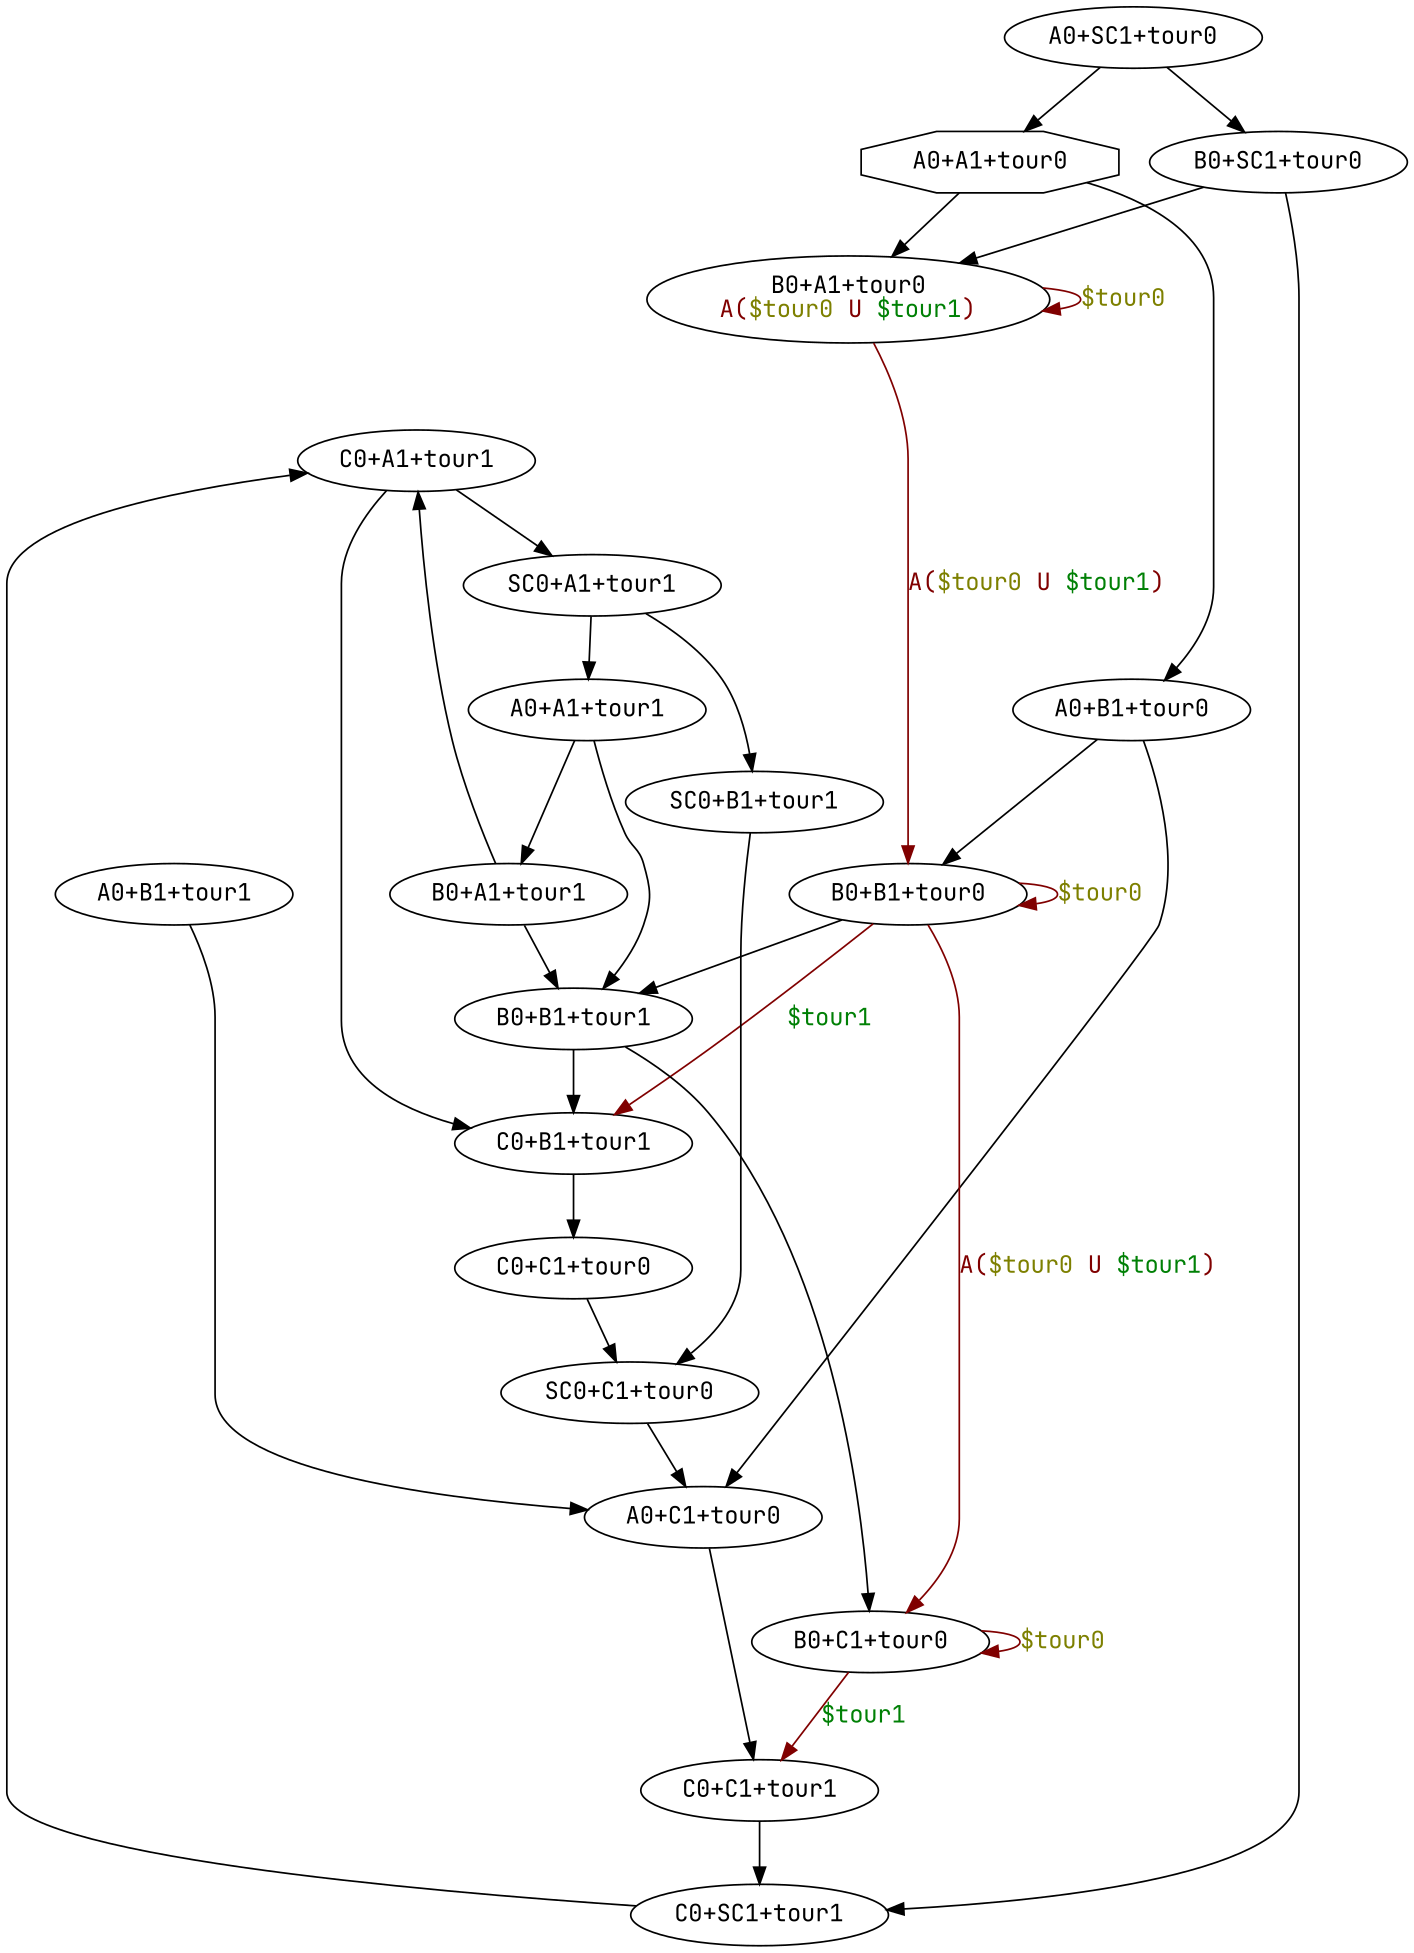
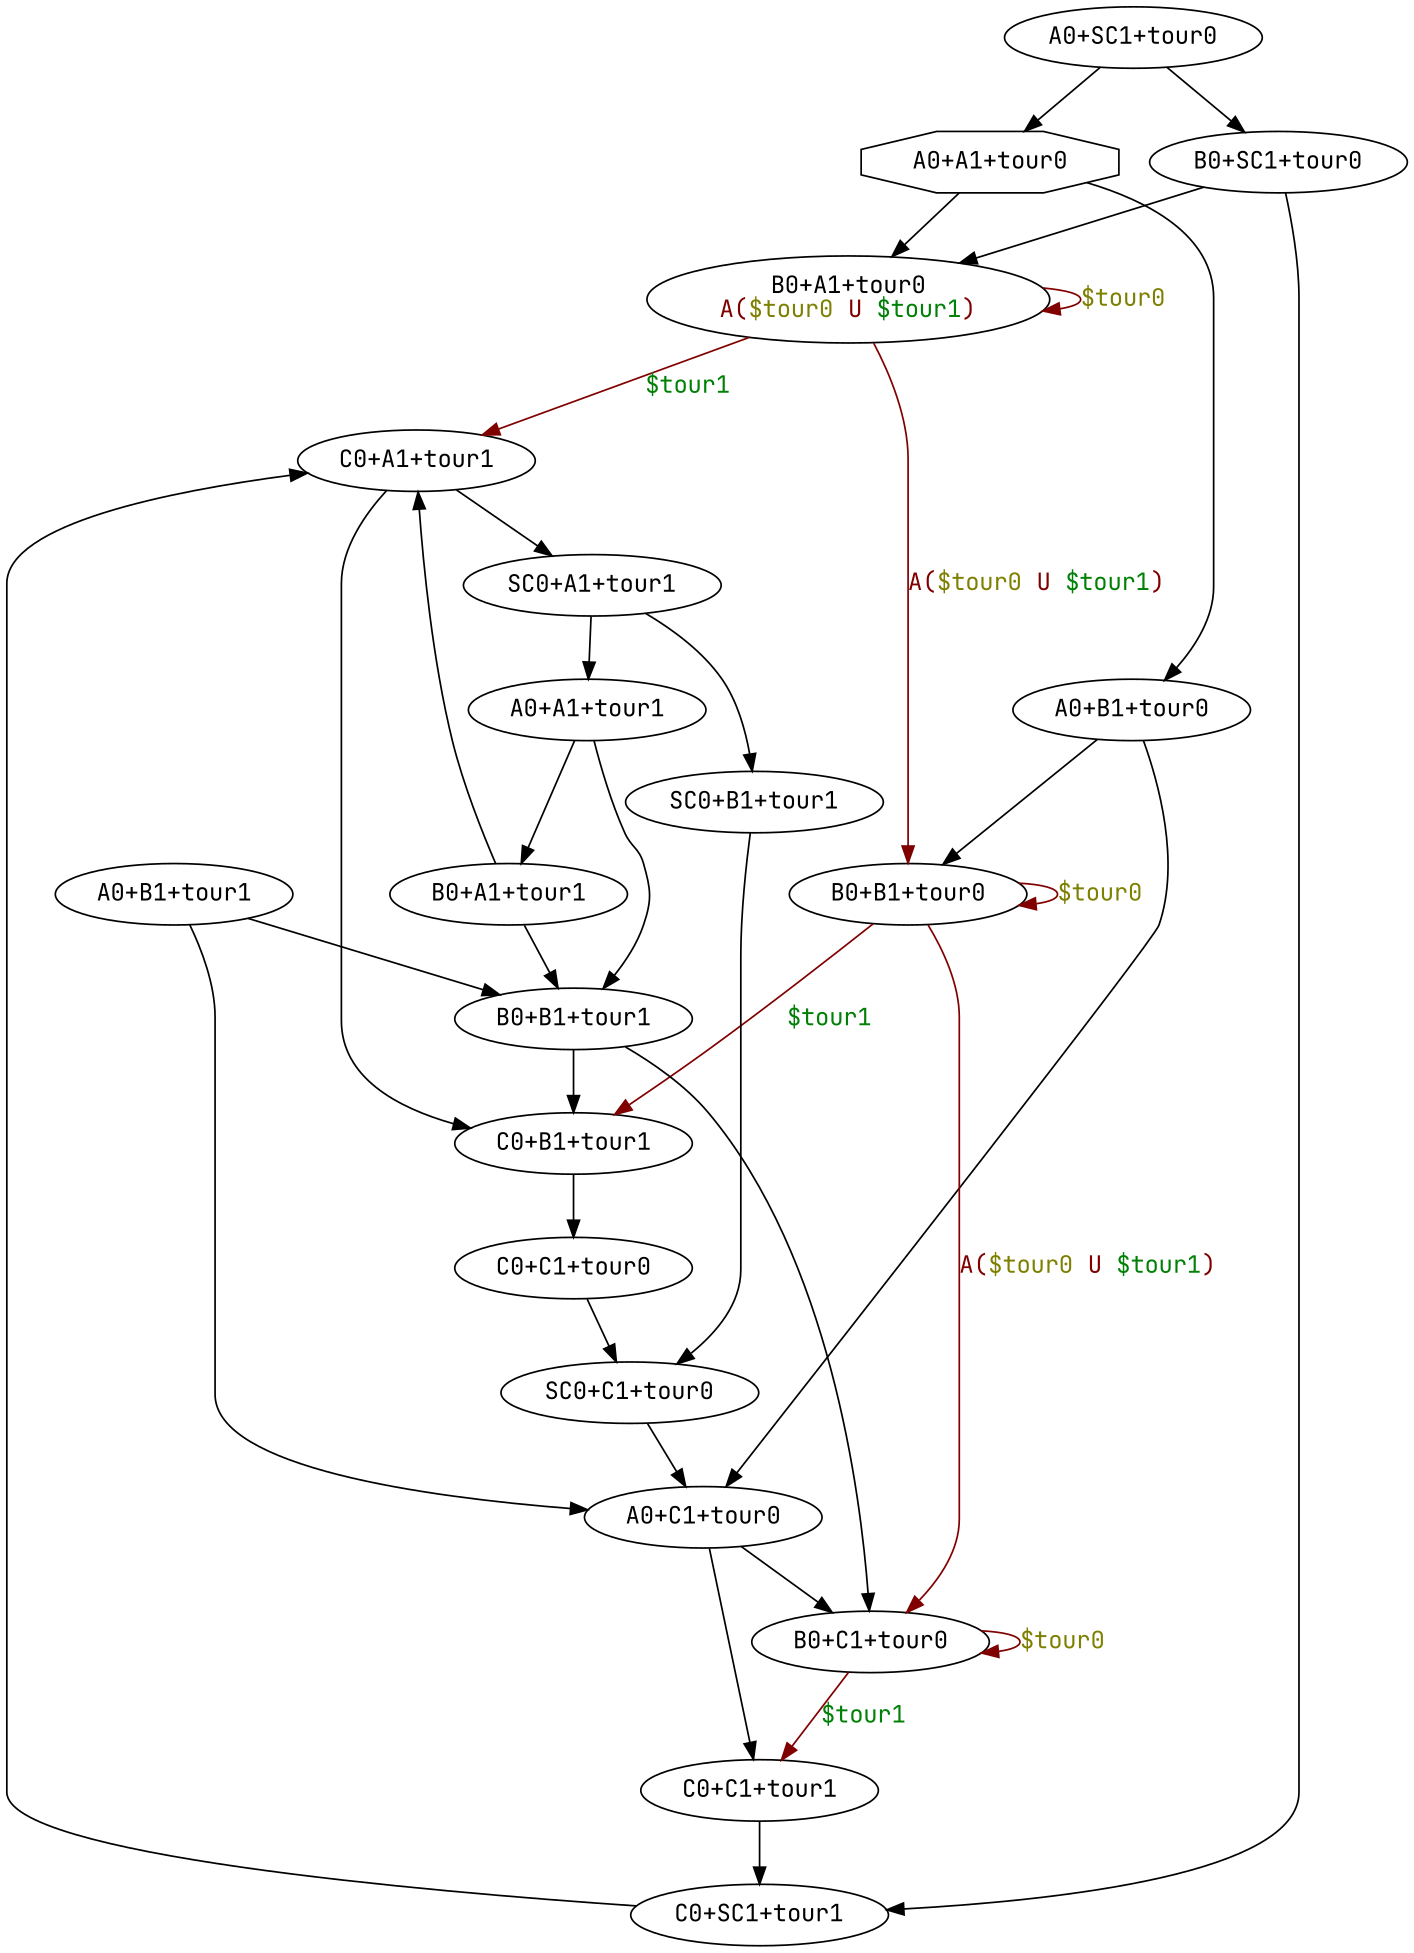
edge "B0+A1+tour0" -> "C0+A1+tour1": added, label "$tour1"
edge "B0+B1+tour0" -> "B0+B1+tour1": now "A0+B1+tour1" -> "B0+B1+tour1"
edge "A0+C1+tour0" -> "B0+C1+tour0": added
